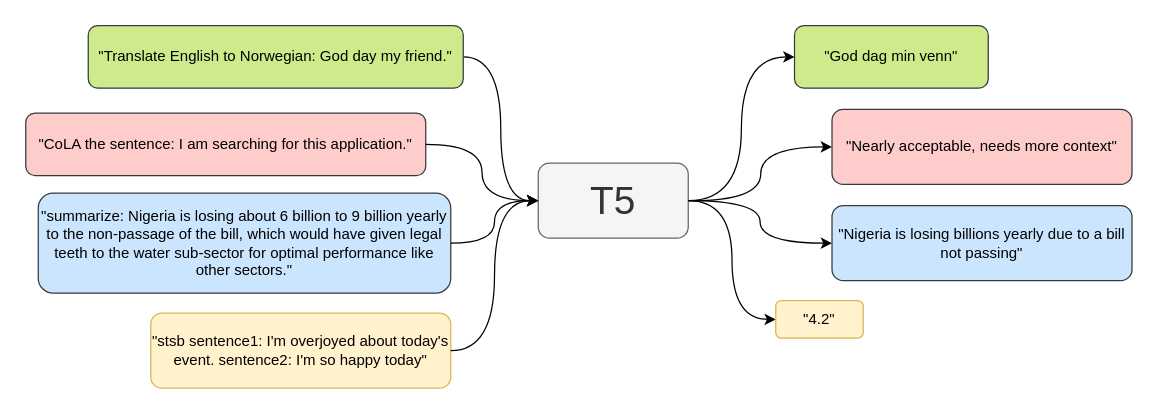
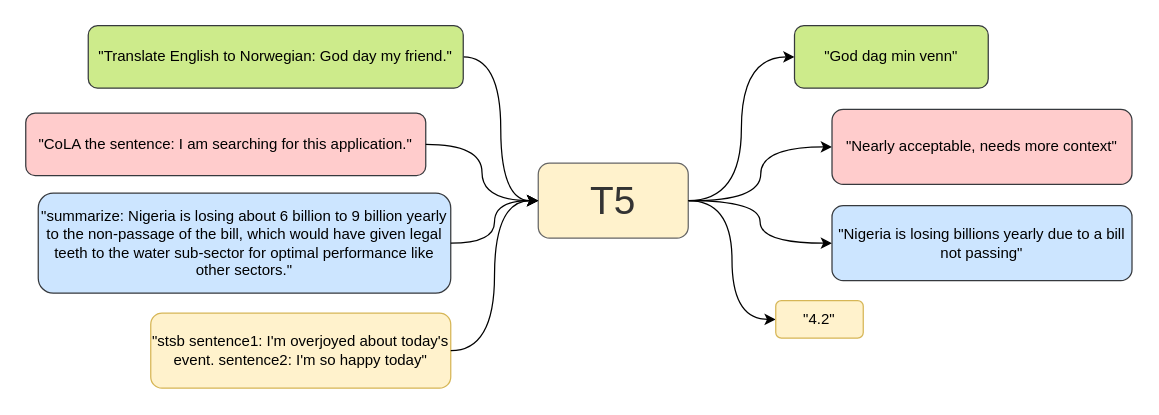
node "T5": fillcolor #f5f5f5 -> #fff2cc
